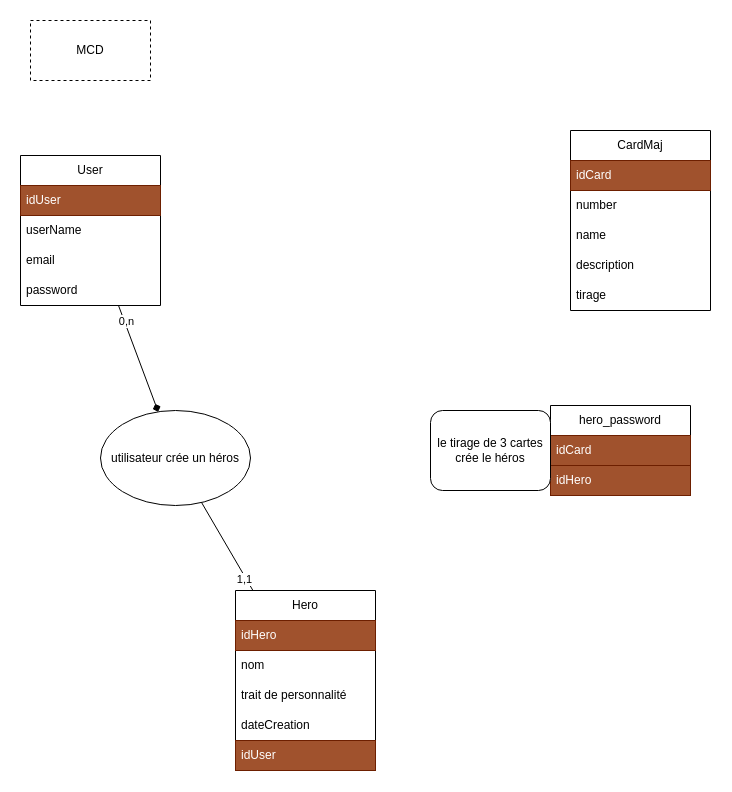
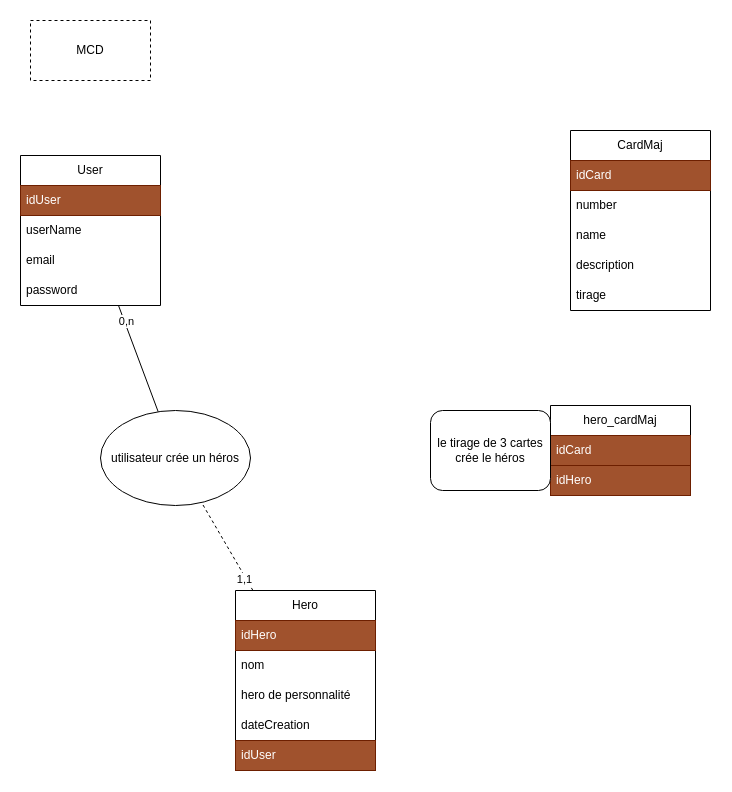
edge "User" -> "utilisateur crée un héros": arrowhead diamond -> none
node "hero_password": label "hero_password" -> "hero_cardMaj"
edge "utilisateur crée un héros" -- "Hero": style solid -> dashed
node "trait de personnalité": label "trait de personnalité" -> "hero de personnalité"
